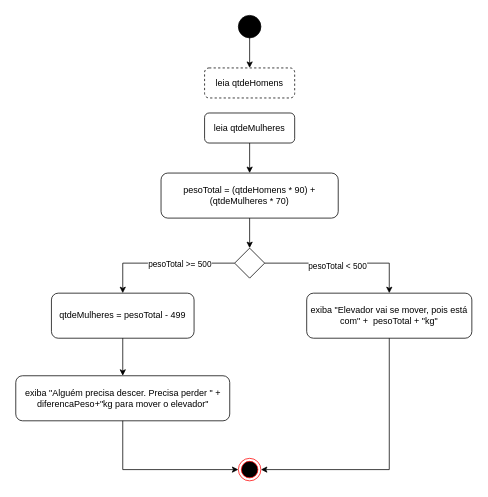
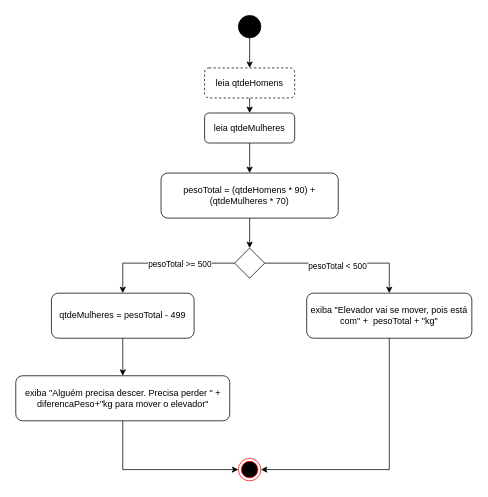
edge "leia qtdeHomens" -> "leia qtdeMulheres": added
